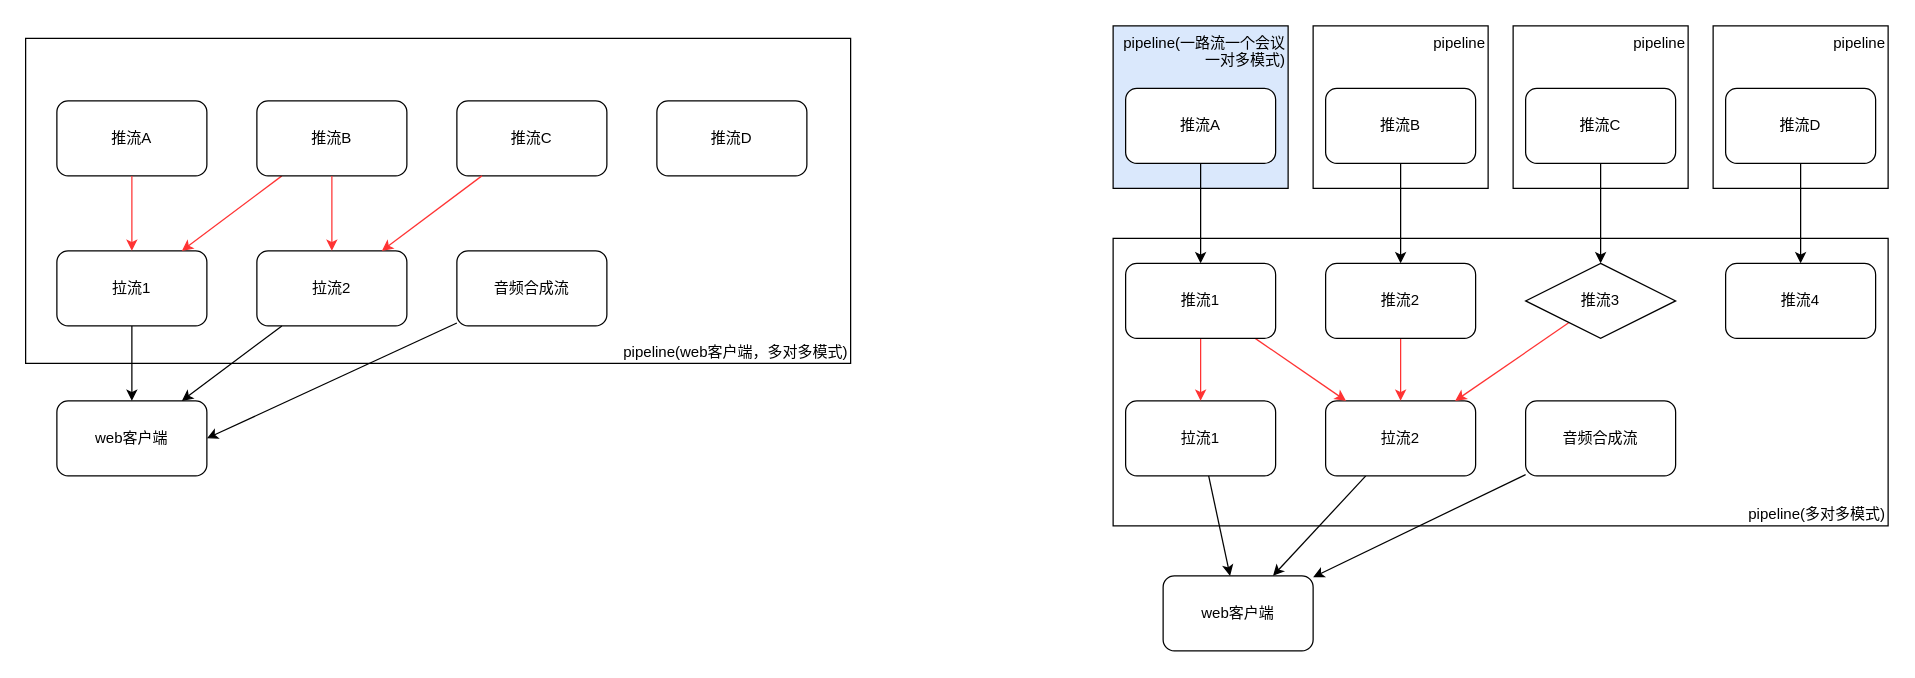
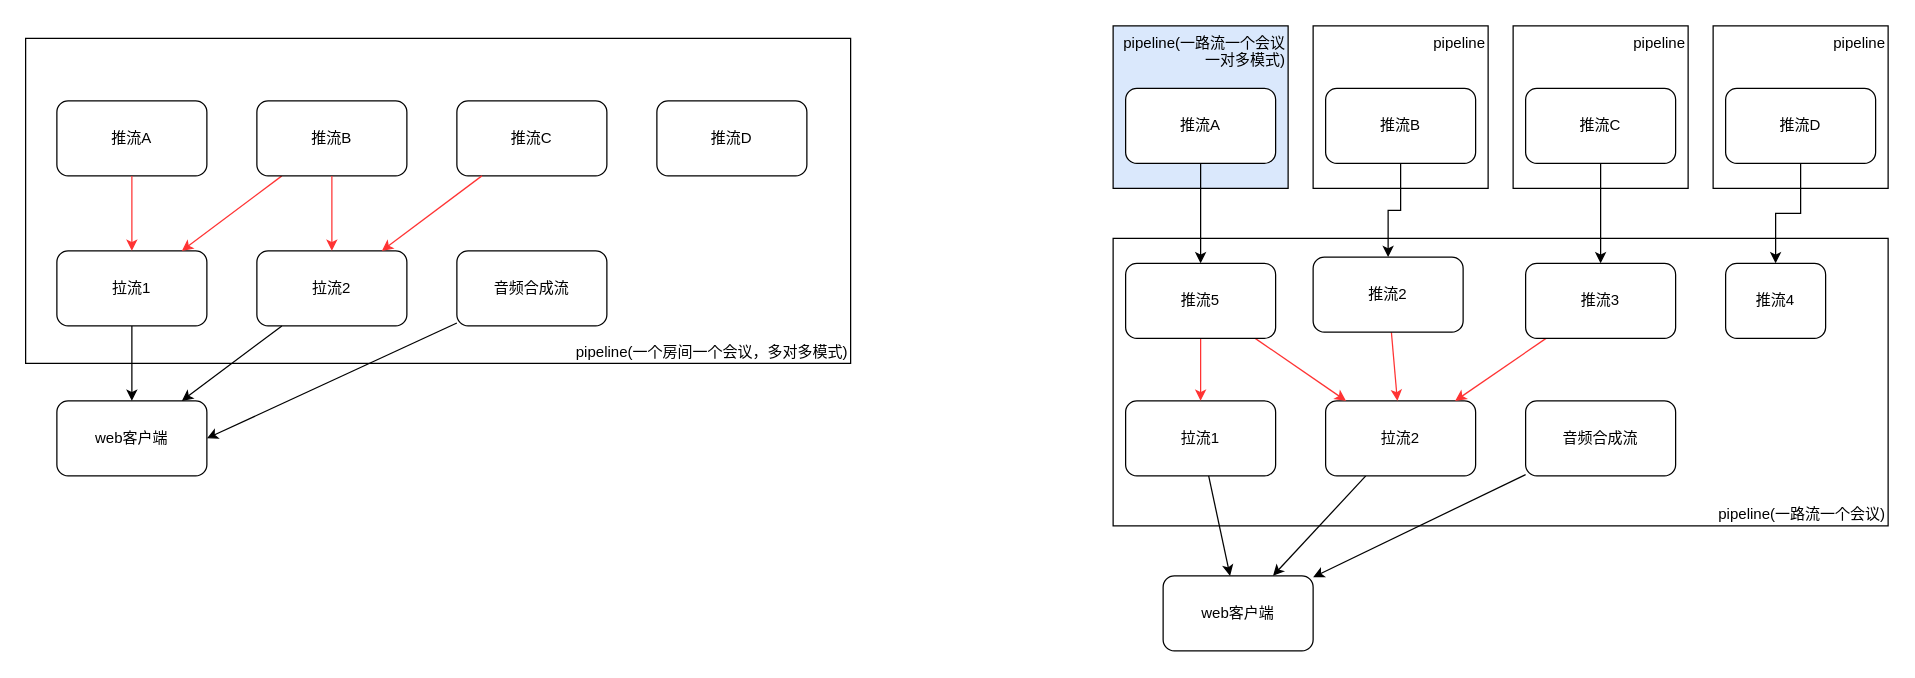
node "推流1": label "推流1" -> "推流5"
node "推流2": moved (1401, 301) -> (1388, 294)
node "推流3": shape diamond -> rounded rectangle
node "推流4": size 150x75 -> 100x75
node "pipeline(web客户端，多对多模式)": label "pipeline(web客户端，多对多模式)" -> "pipeline(一个房间一个会议，多对多模式)"
node "pipeline(多对多模式)": label "pipeline(多对多模式)" -> "pipeline(一路流一个会议)"
